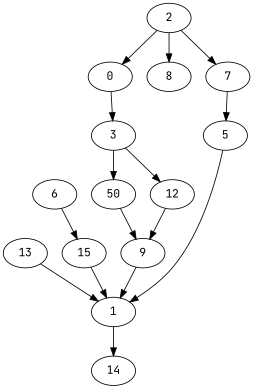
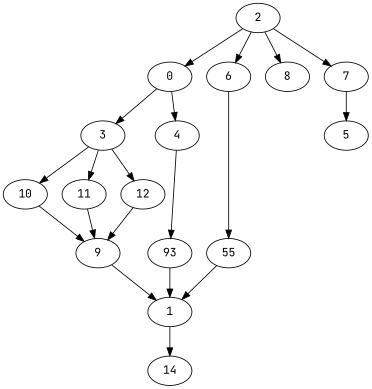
edge "2" -> "6": added
node "4": added
node "11": added
node "50": label "50" -> "10"
edge "5" -> "1": removed
node "13": label "13" -> "93"
node "15": label "15" -> "55"
